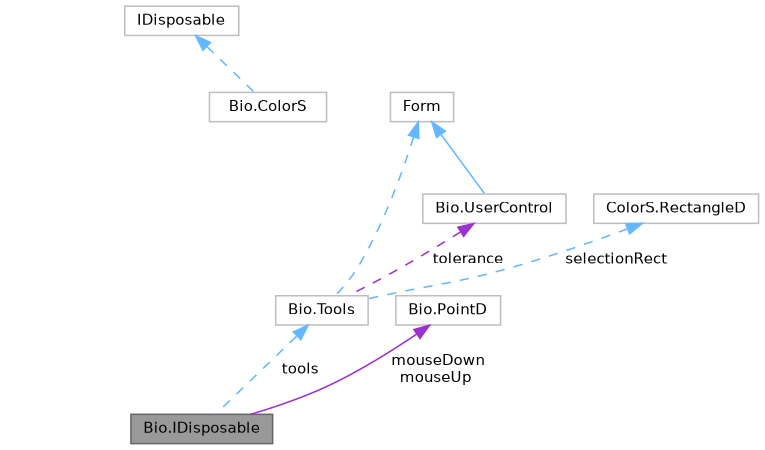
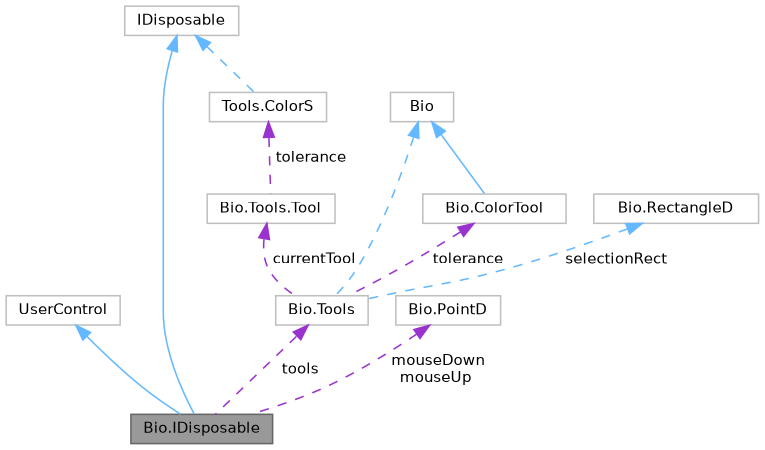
node "Bio.ColorS": label "Bio.ColorS" -> "Tools.ColorS"
node "Form": label "Form" -> "Bio"
node "Bio.Tools.Tool": added
node "Bio.UserControl": label "Bio.UserControl" -> "Bio.ColorTool"
node "ColorS.RectangleD": label "ColorS.RectangleD" -> "Bio.RectangleD"
edge "Bio.IDisposable" -> "IDisposable": added
node "UserControl": added
edge "Bio.IDisposable" -> "Bio.Tools": color steelblue1 -> darkorchid3
edge "Bio.IDisposable" -> "Bio.PointD": style solid -> dashed
